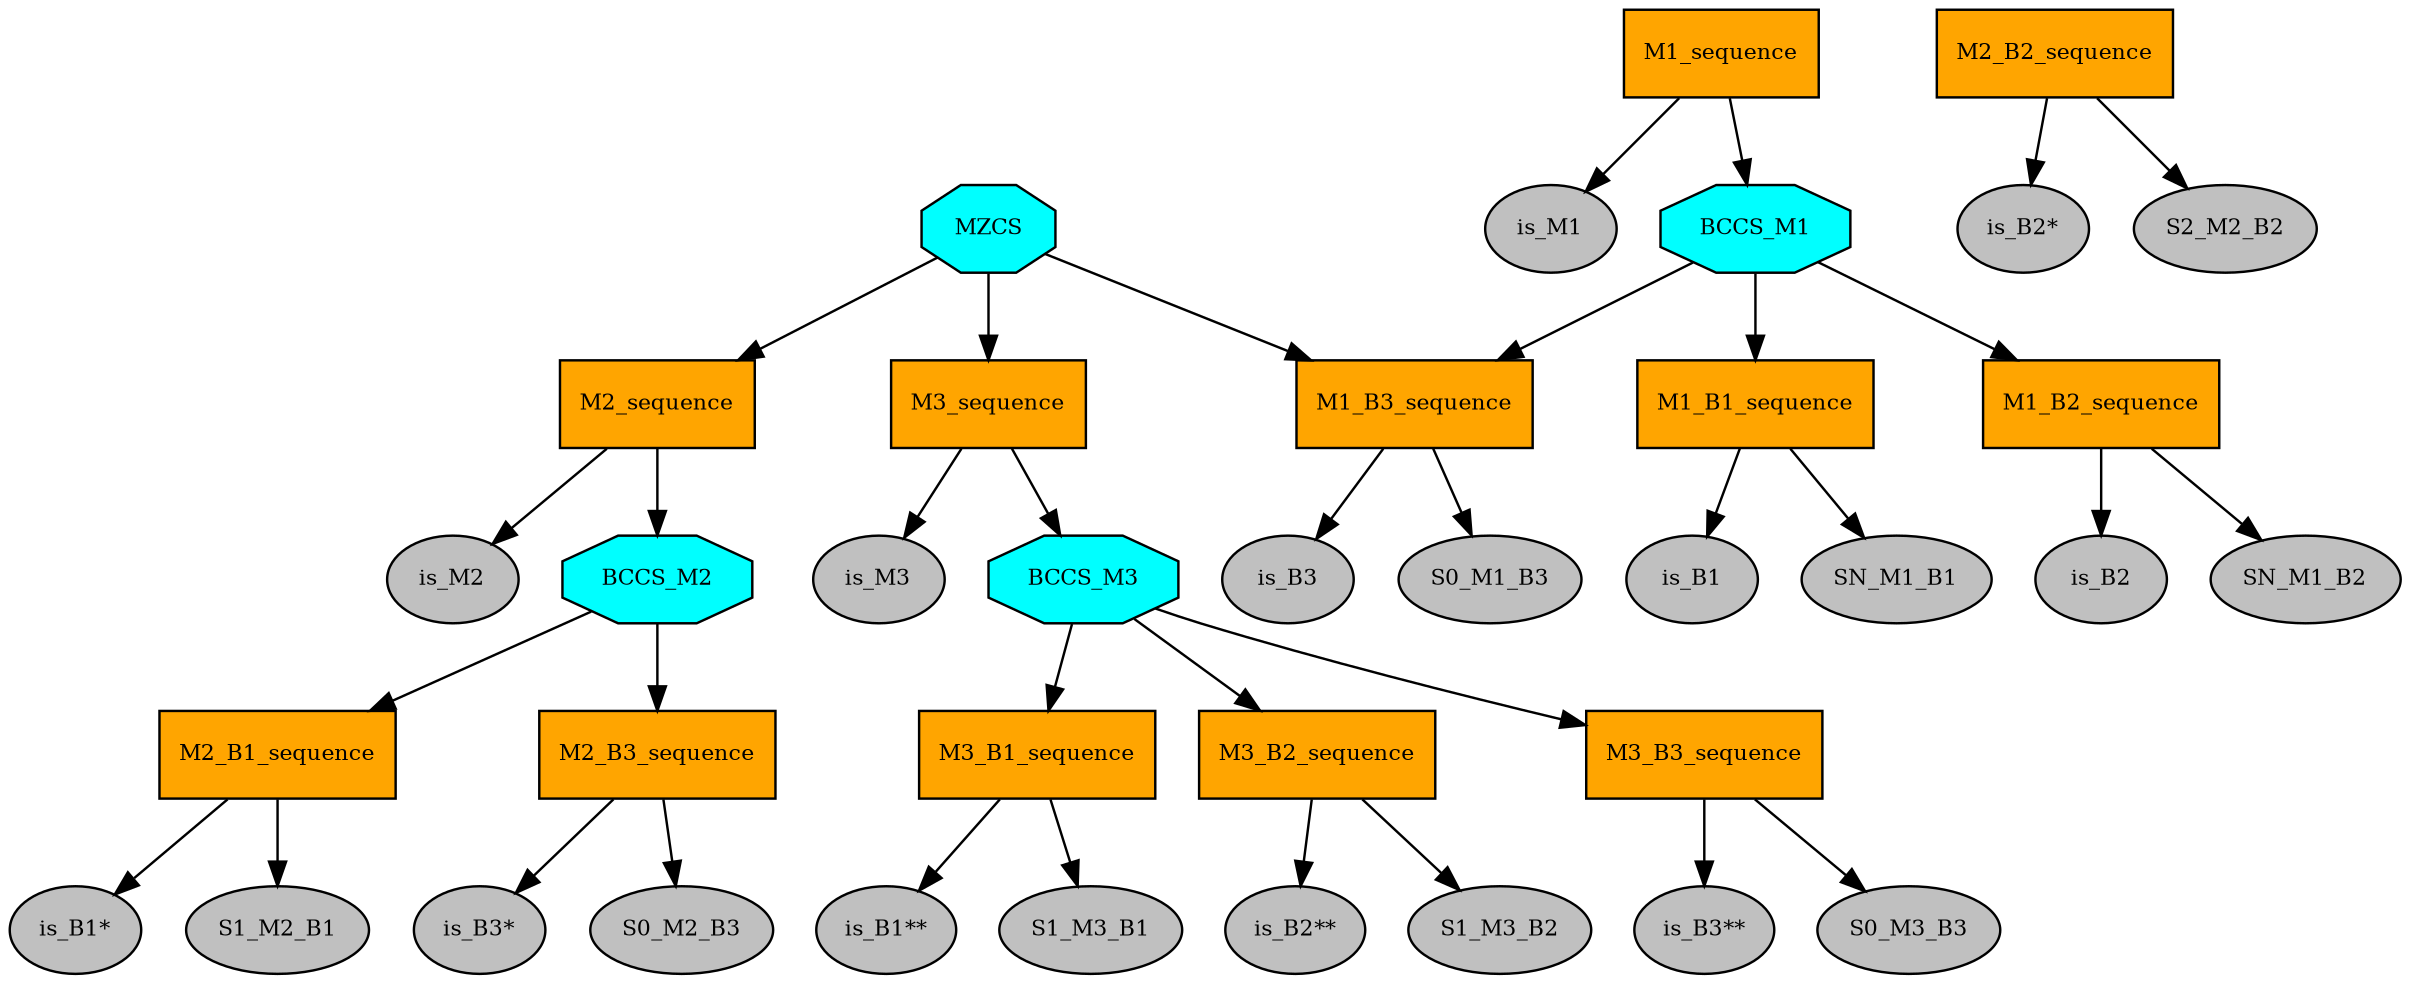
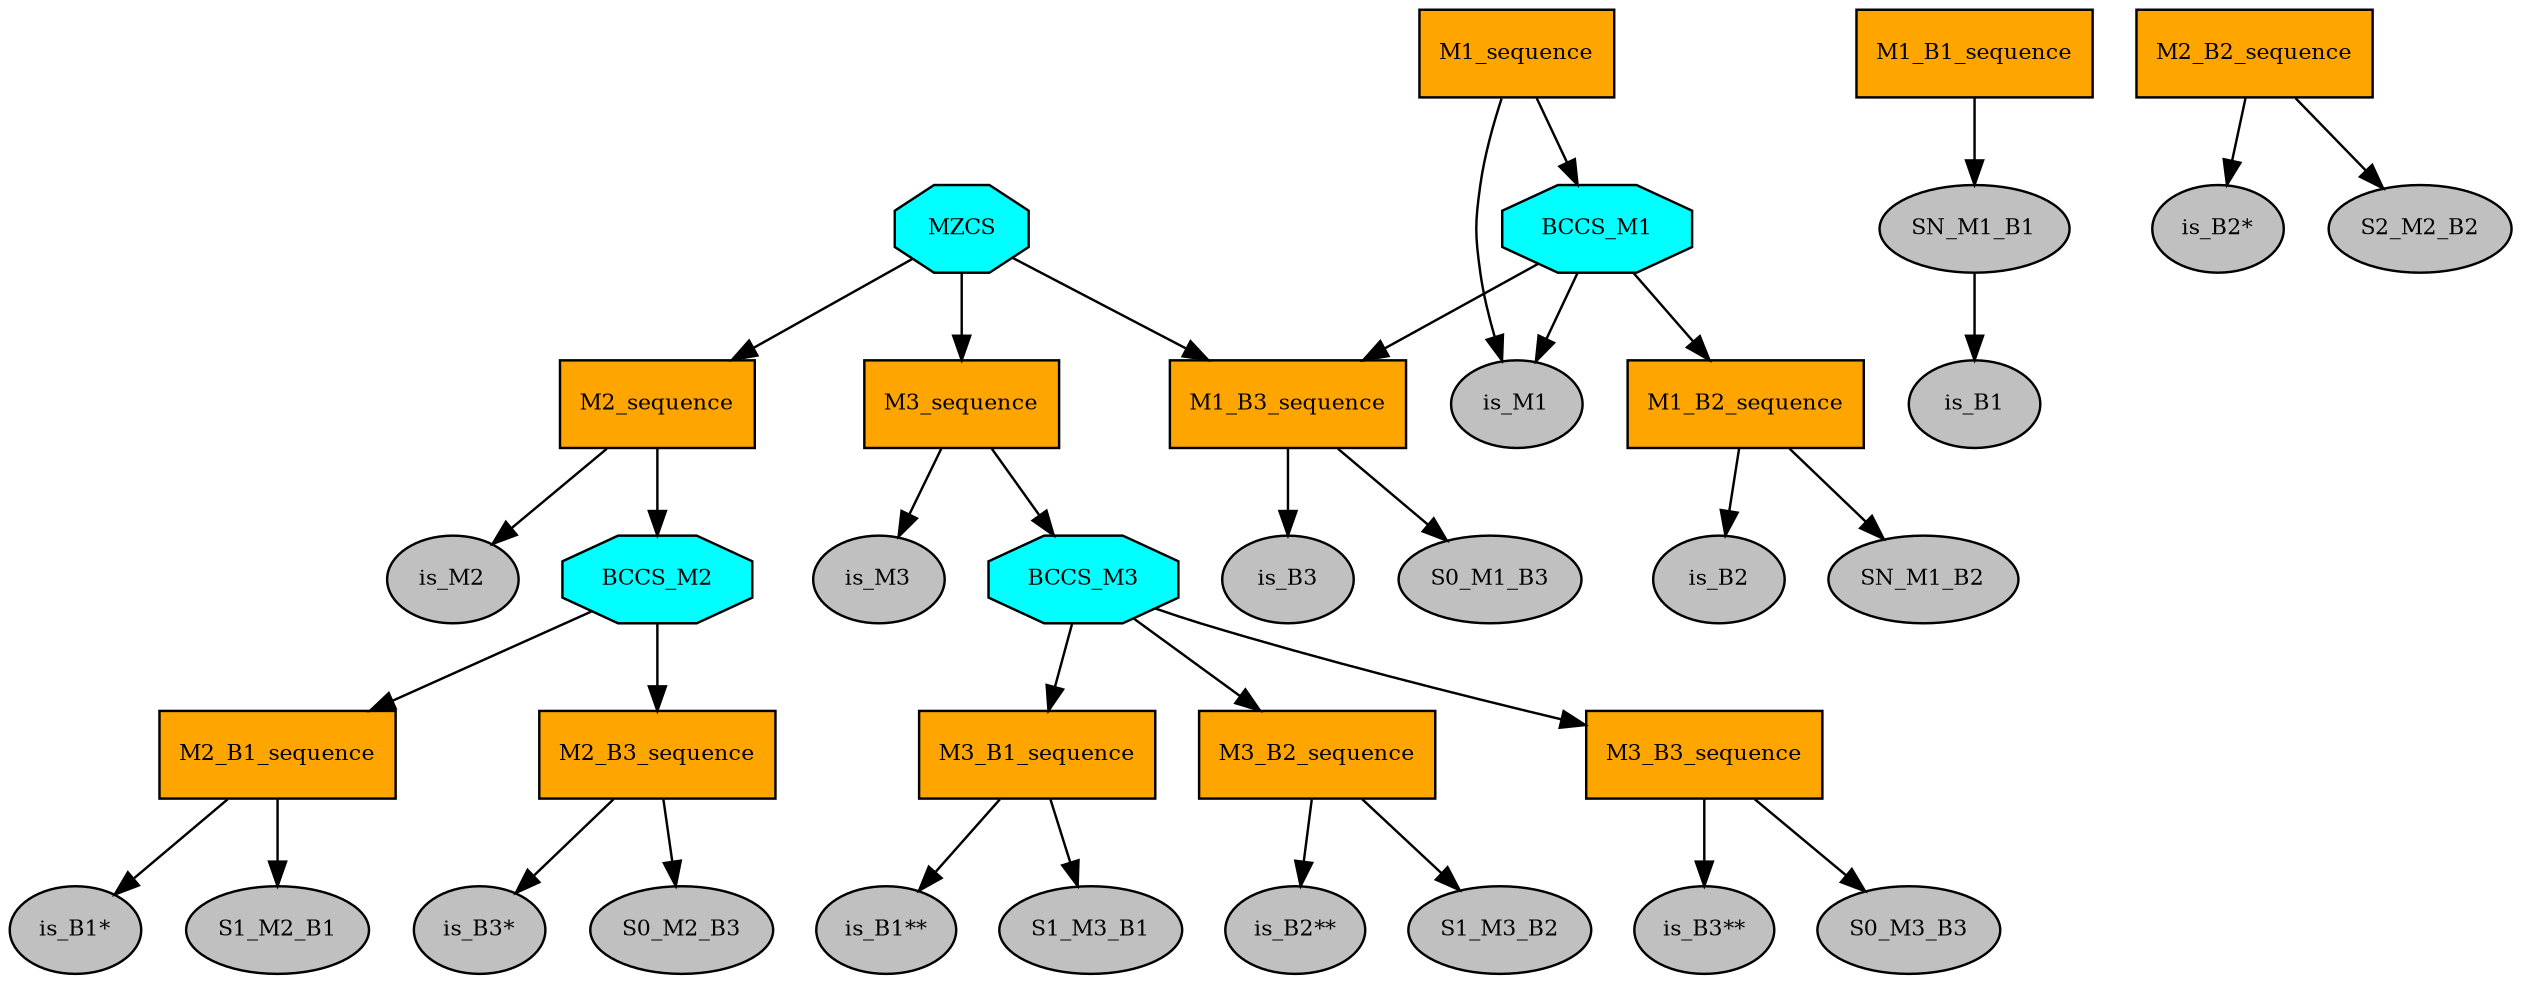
edge "BCCS_M1" -> "M1_B1_sequence": now "BCCS_M1" -> "is_M1"
edge "M1_B1_sequence" -> "is_B1": now "SN_M1_B1" -> "is_B1"
